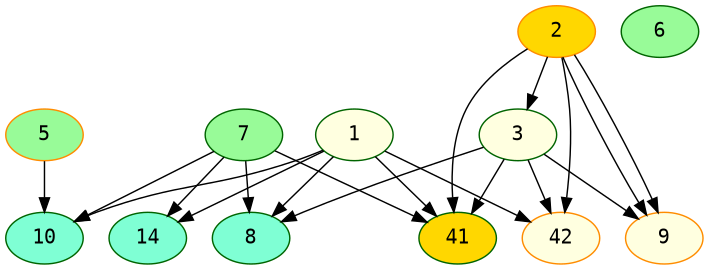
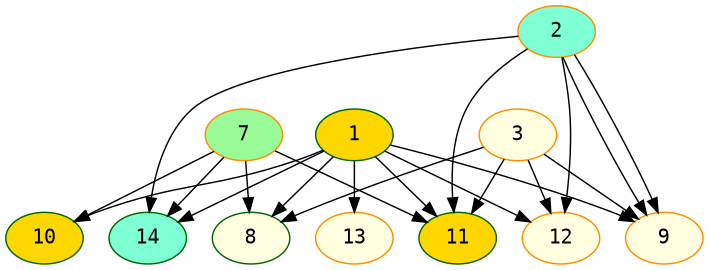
node "2": fillcolor gold -> aquamarine
node "6": removed
edge "2" -> "3": now "2" -> "14"
node "5": removed
node "7": color darkgreen -> darkorange
node "1": fillcolor lightyellow -> gold
node "3": color darkgreen -> darkorange
edge "1" -> "9": added
node "10": fillcolor aquamarine -> gold
node "8": fillcolor aquamarine -> lightyellow
node "13": added
node "41": label "41" -> "11"
node "42": label "42" -> "12"
